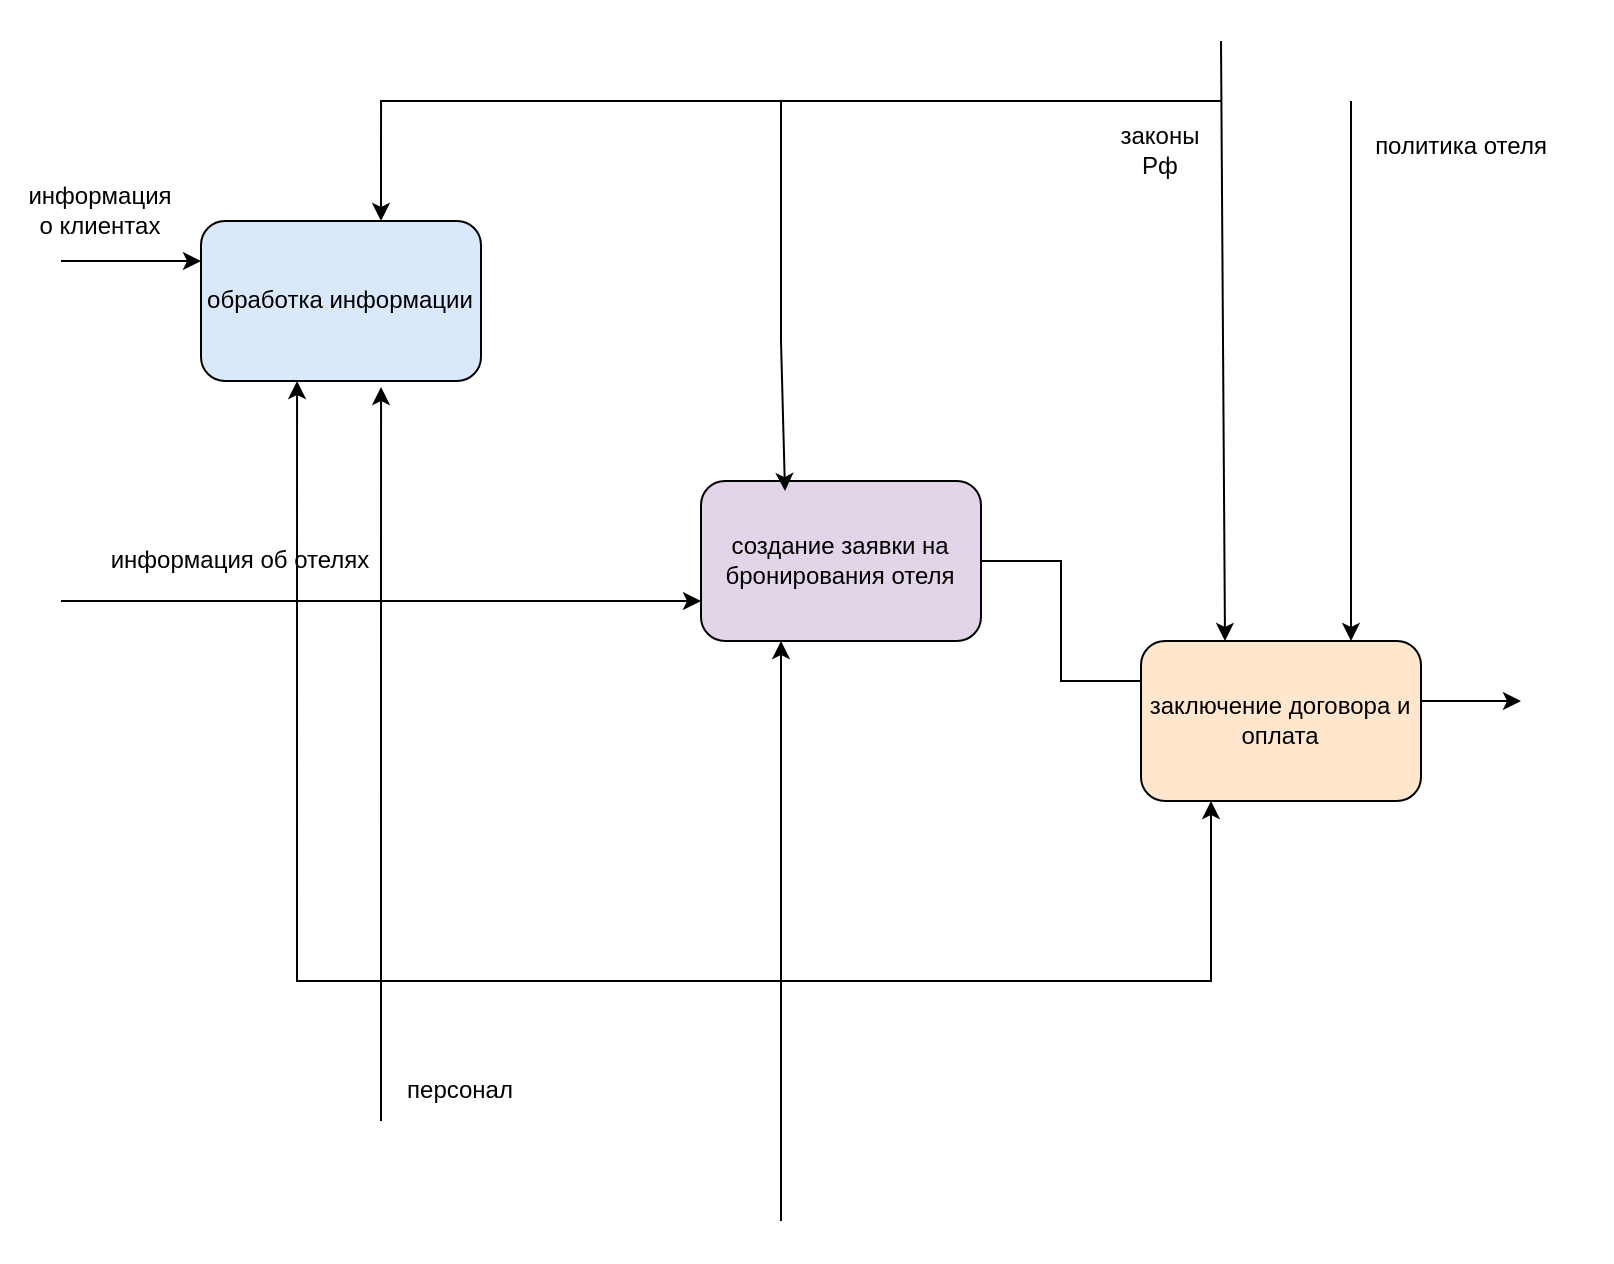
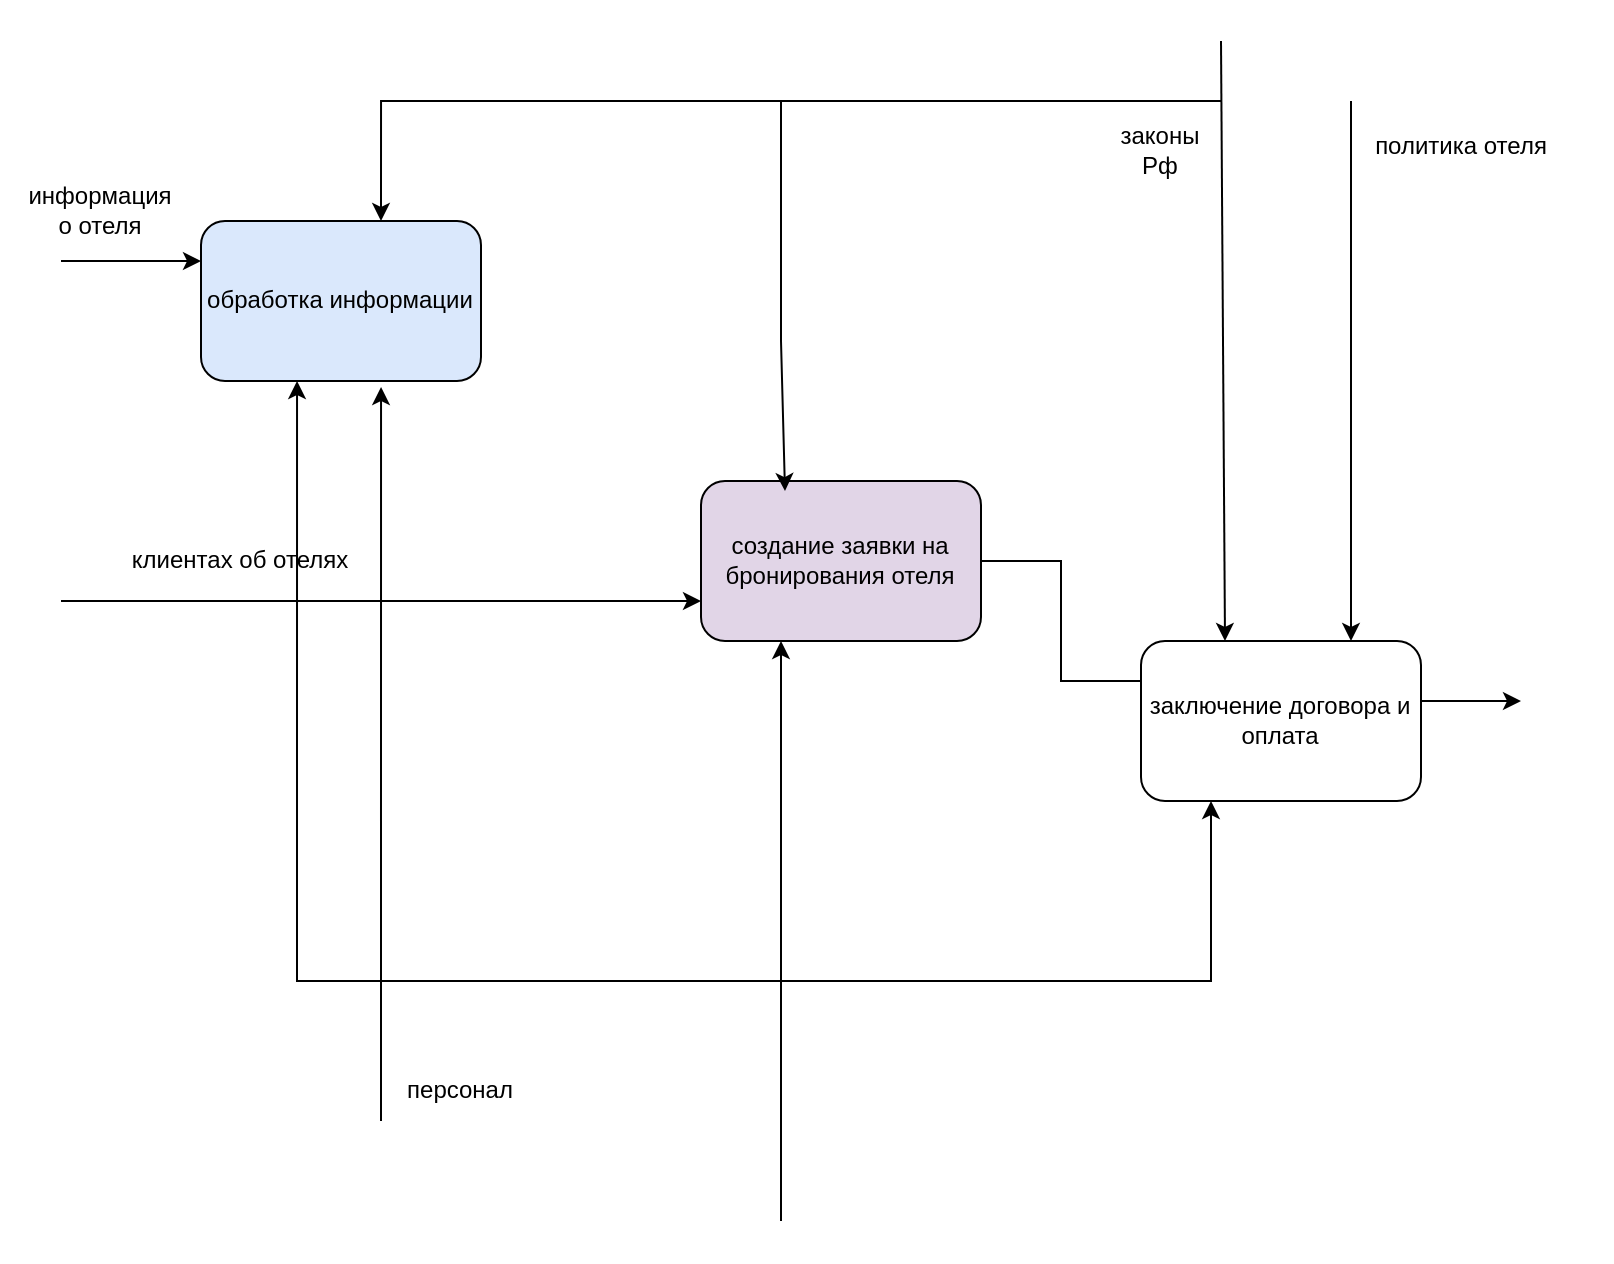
node "информация о клиентах": label "информация о клиентах" -> "информация о отеля"
node "информация об отелях": label "информация об отелях" -> "клиентах об отелях"
node "заключение договора и оплата": fillcolor #ffe6cc -> #ffffff
